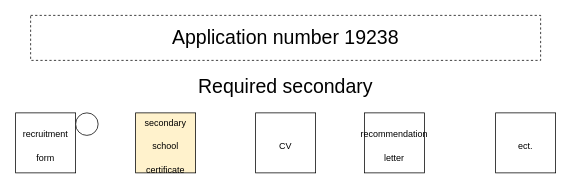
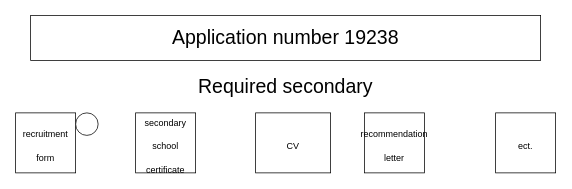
node "Application number 19238": style dashed -> solid
node "secondary school certificate": fillcolor #fff2cc -> #ffffff
node "CV": size 60x60 -> 75x60
